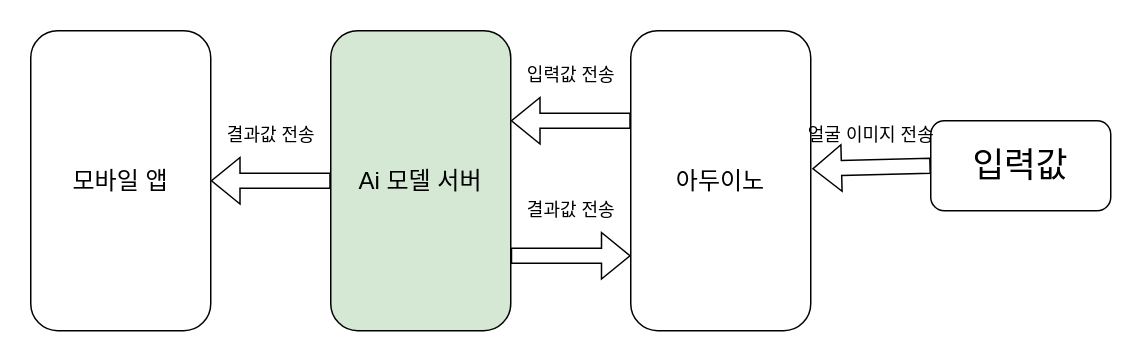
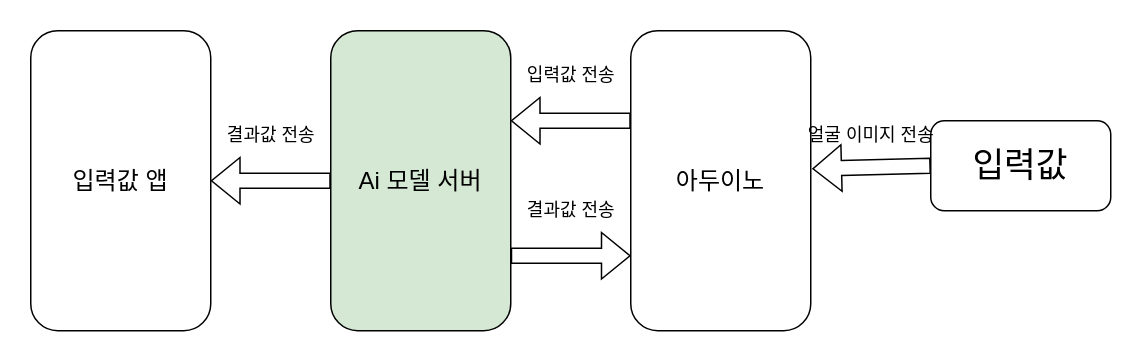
node "모바일 앱": label "모바일 앱" -> "입력값 앱"
